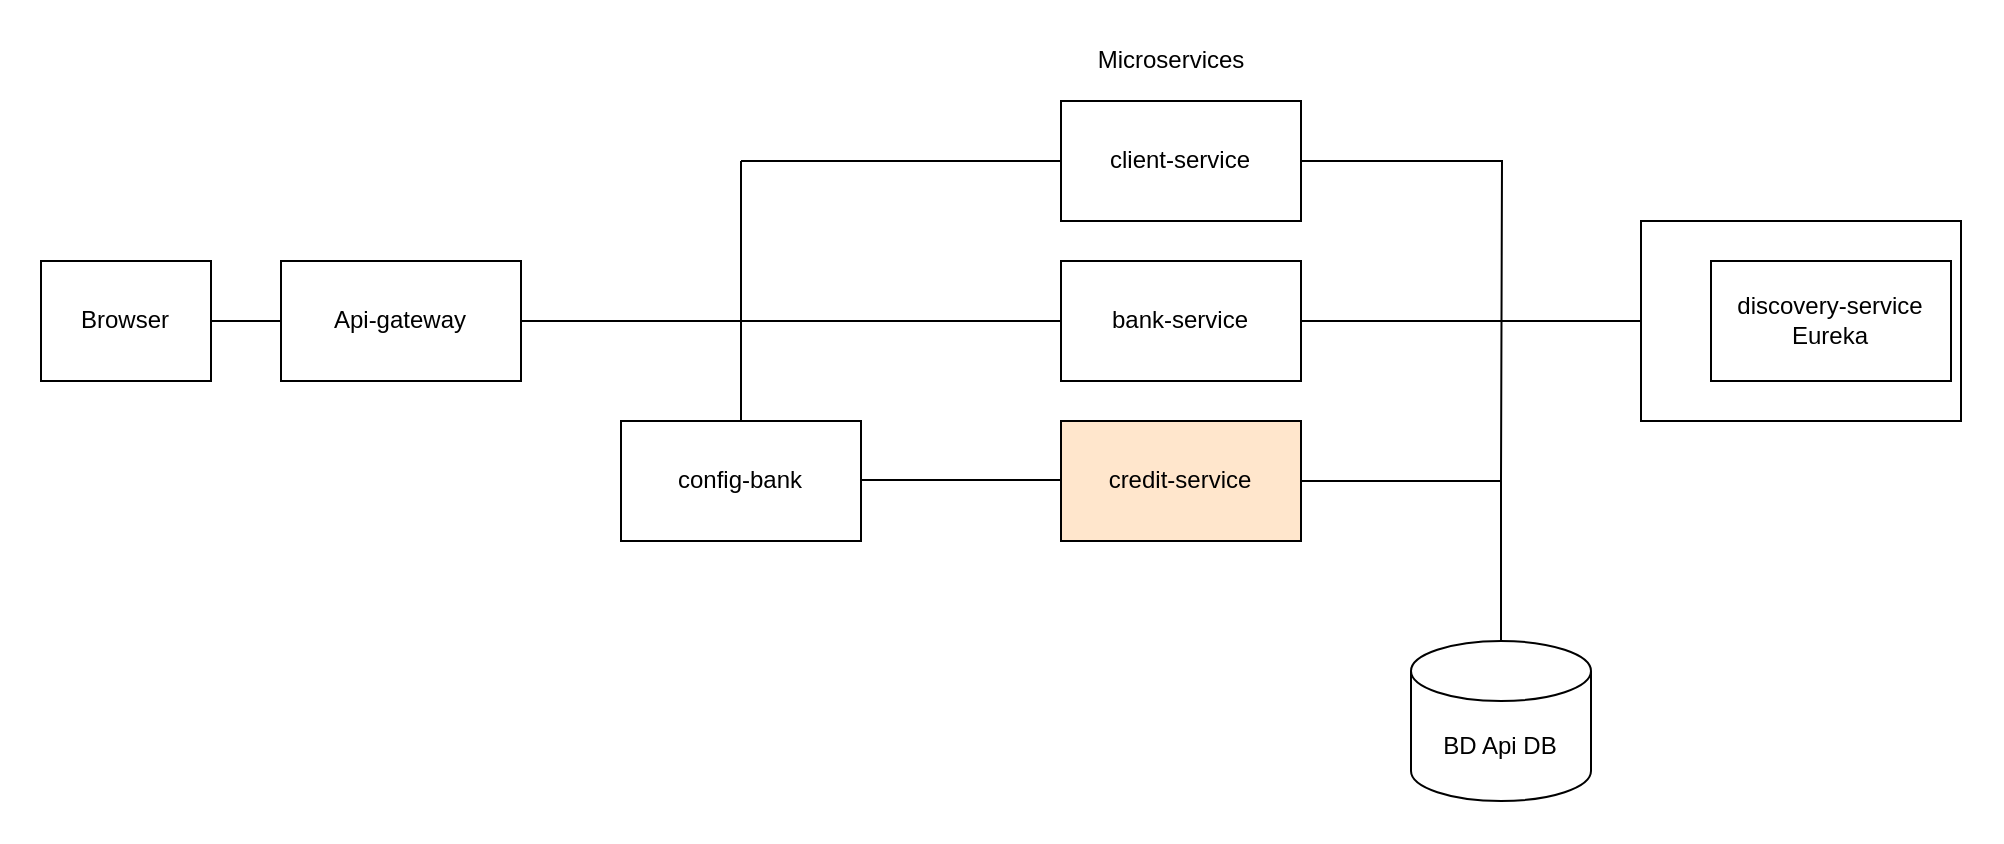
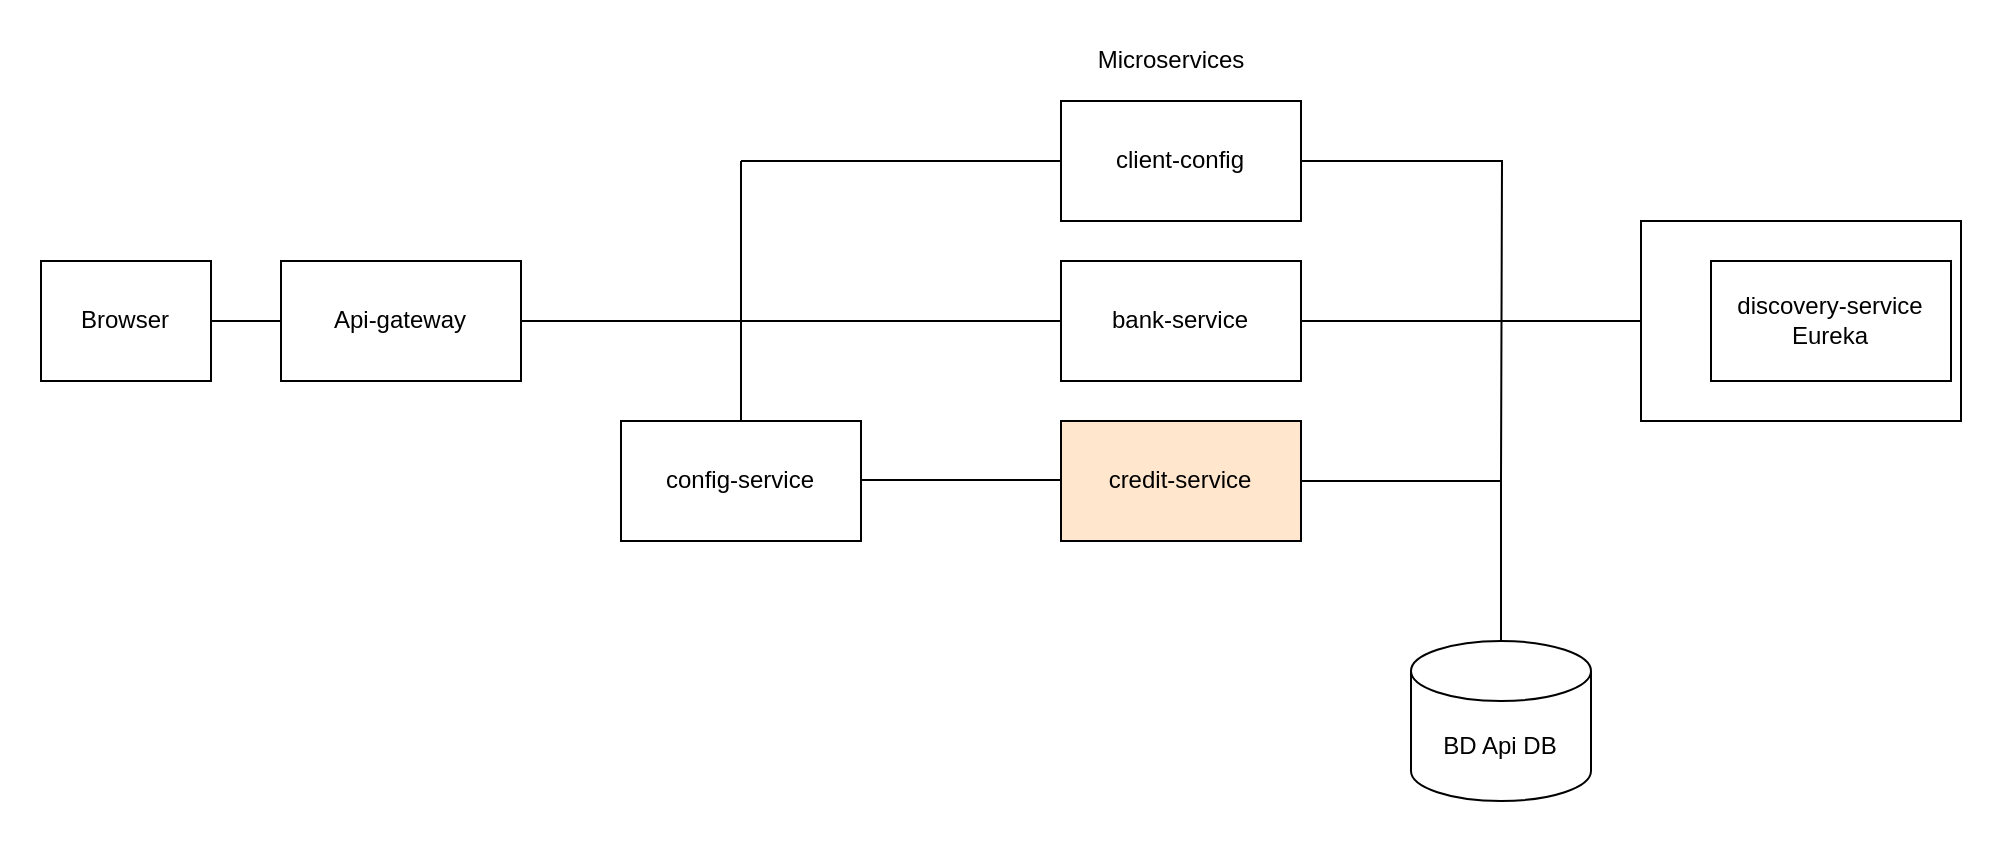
node "client-service": label "client-service" -> "client-config"
node "config-bank": label "config-bank" -> "config-service"
